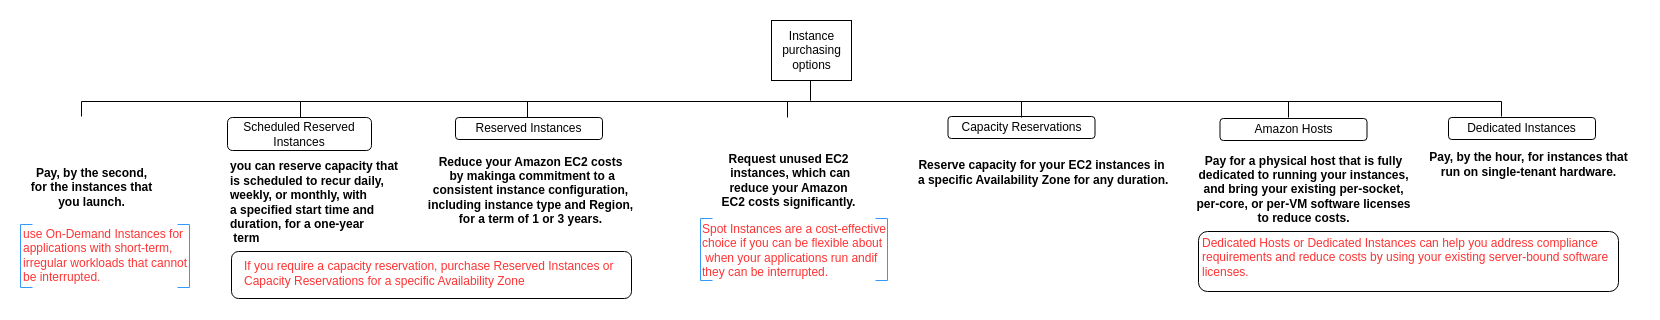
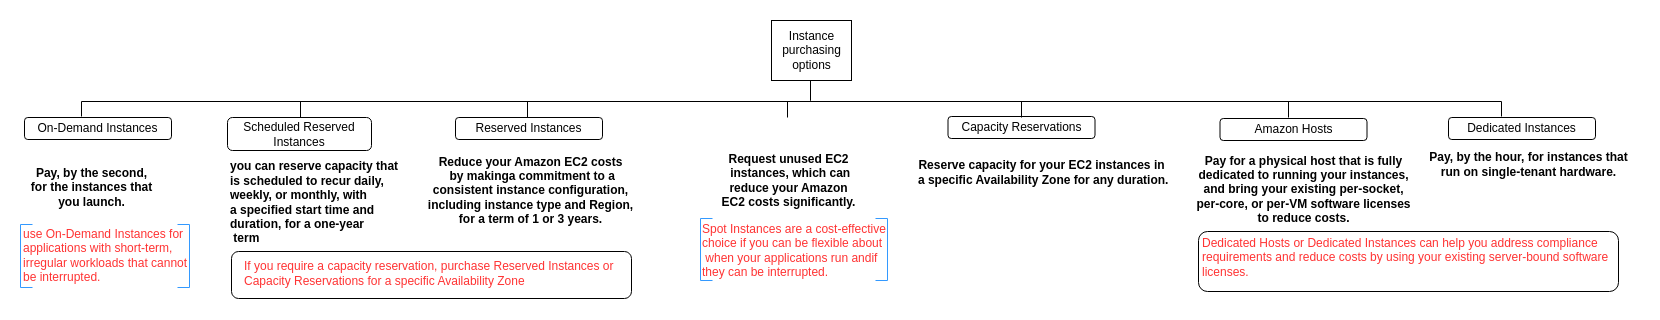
node "On-Demand Instances": added
